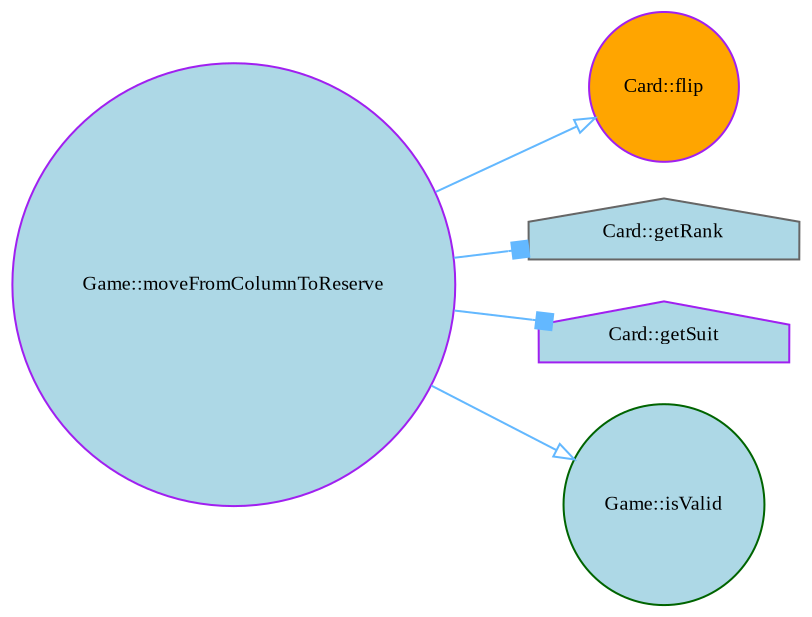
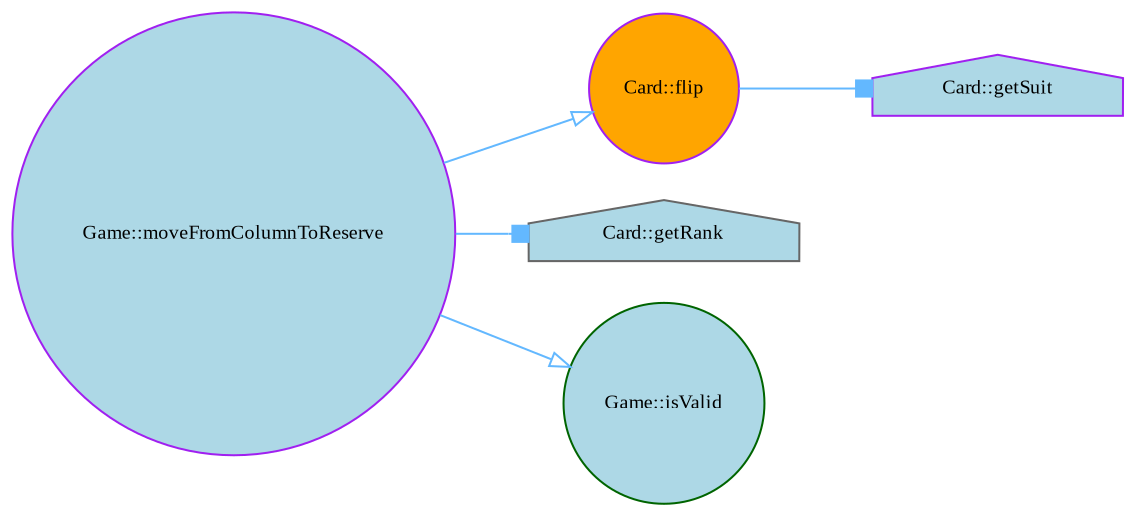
edge "Game::moveFromColumnToReserve" -> "Card::getSuit": now "Card::flip" -> "Card::getSuit"
